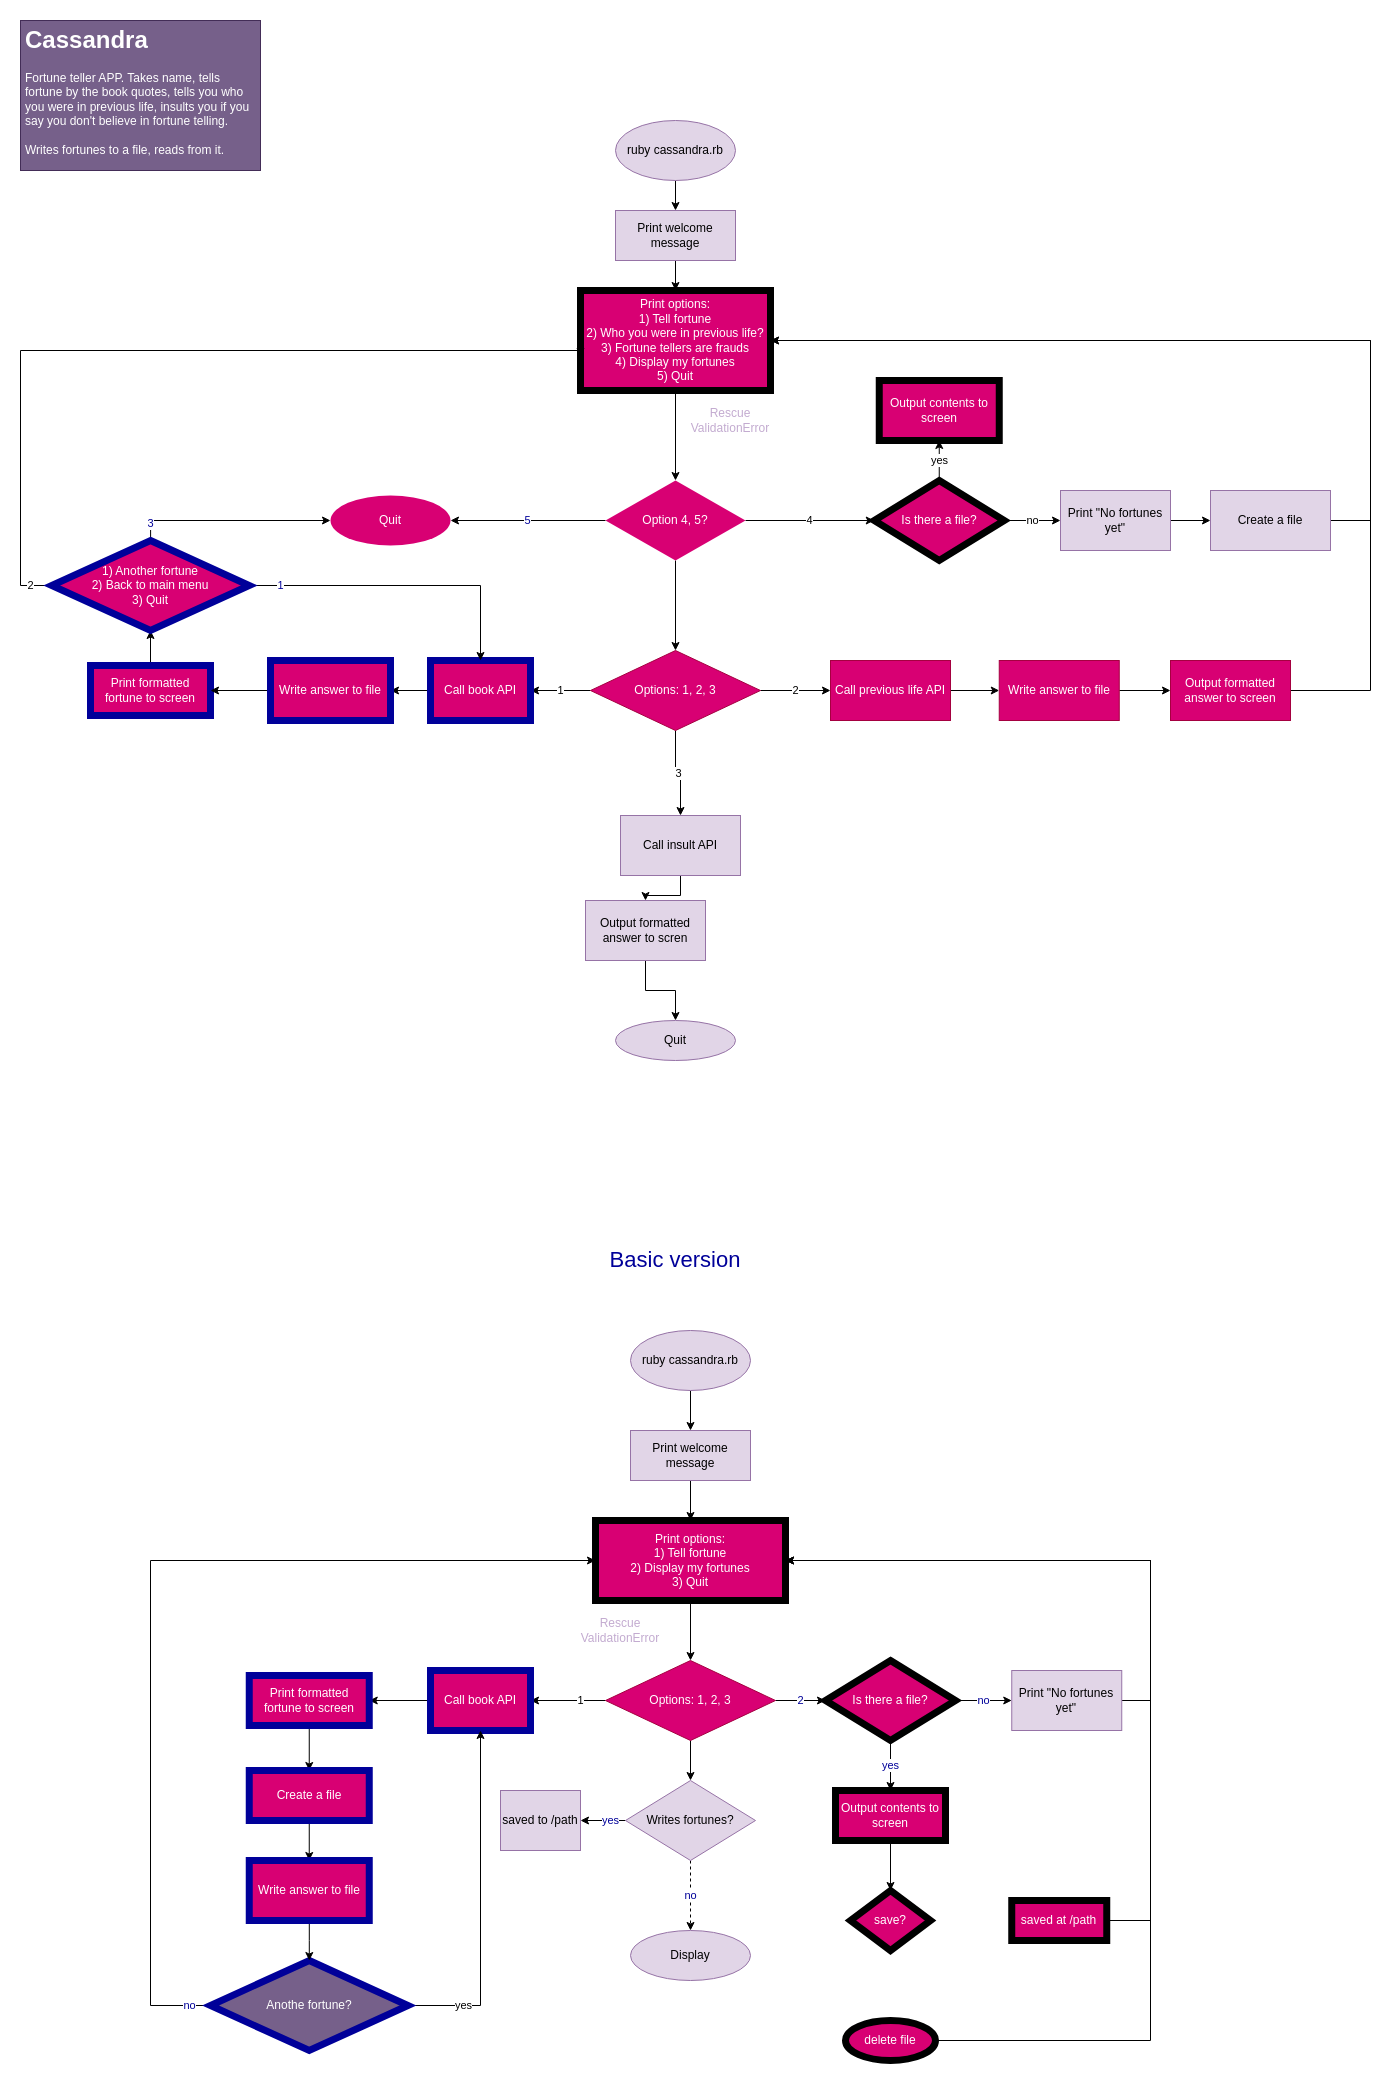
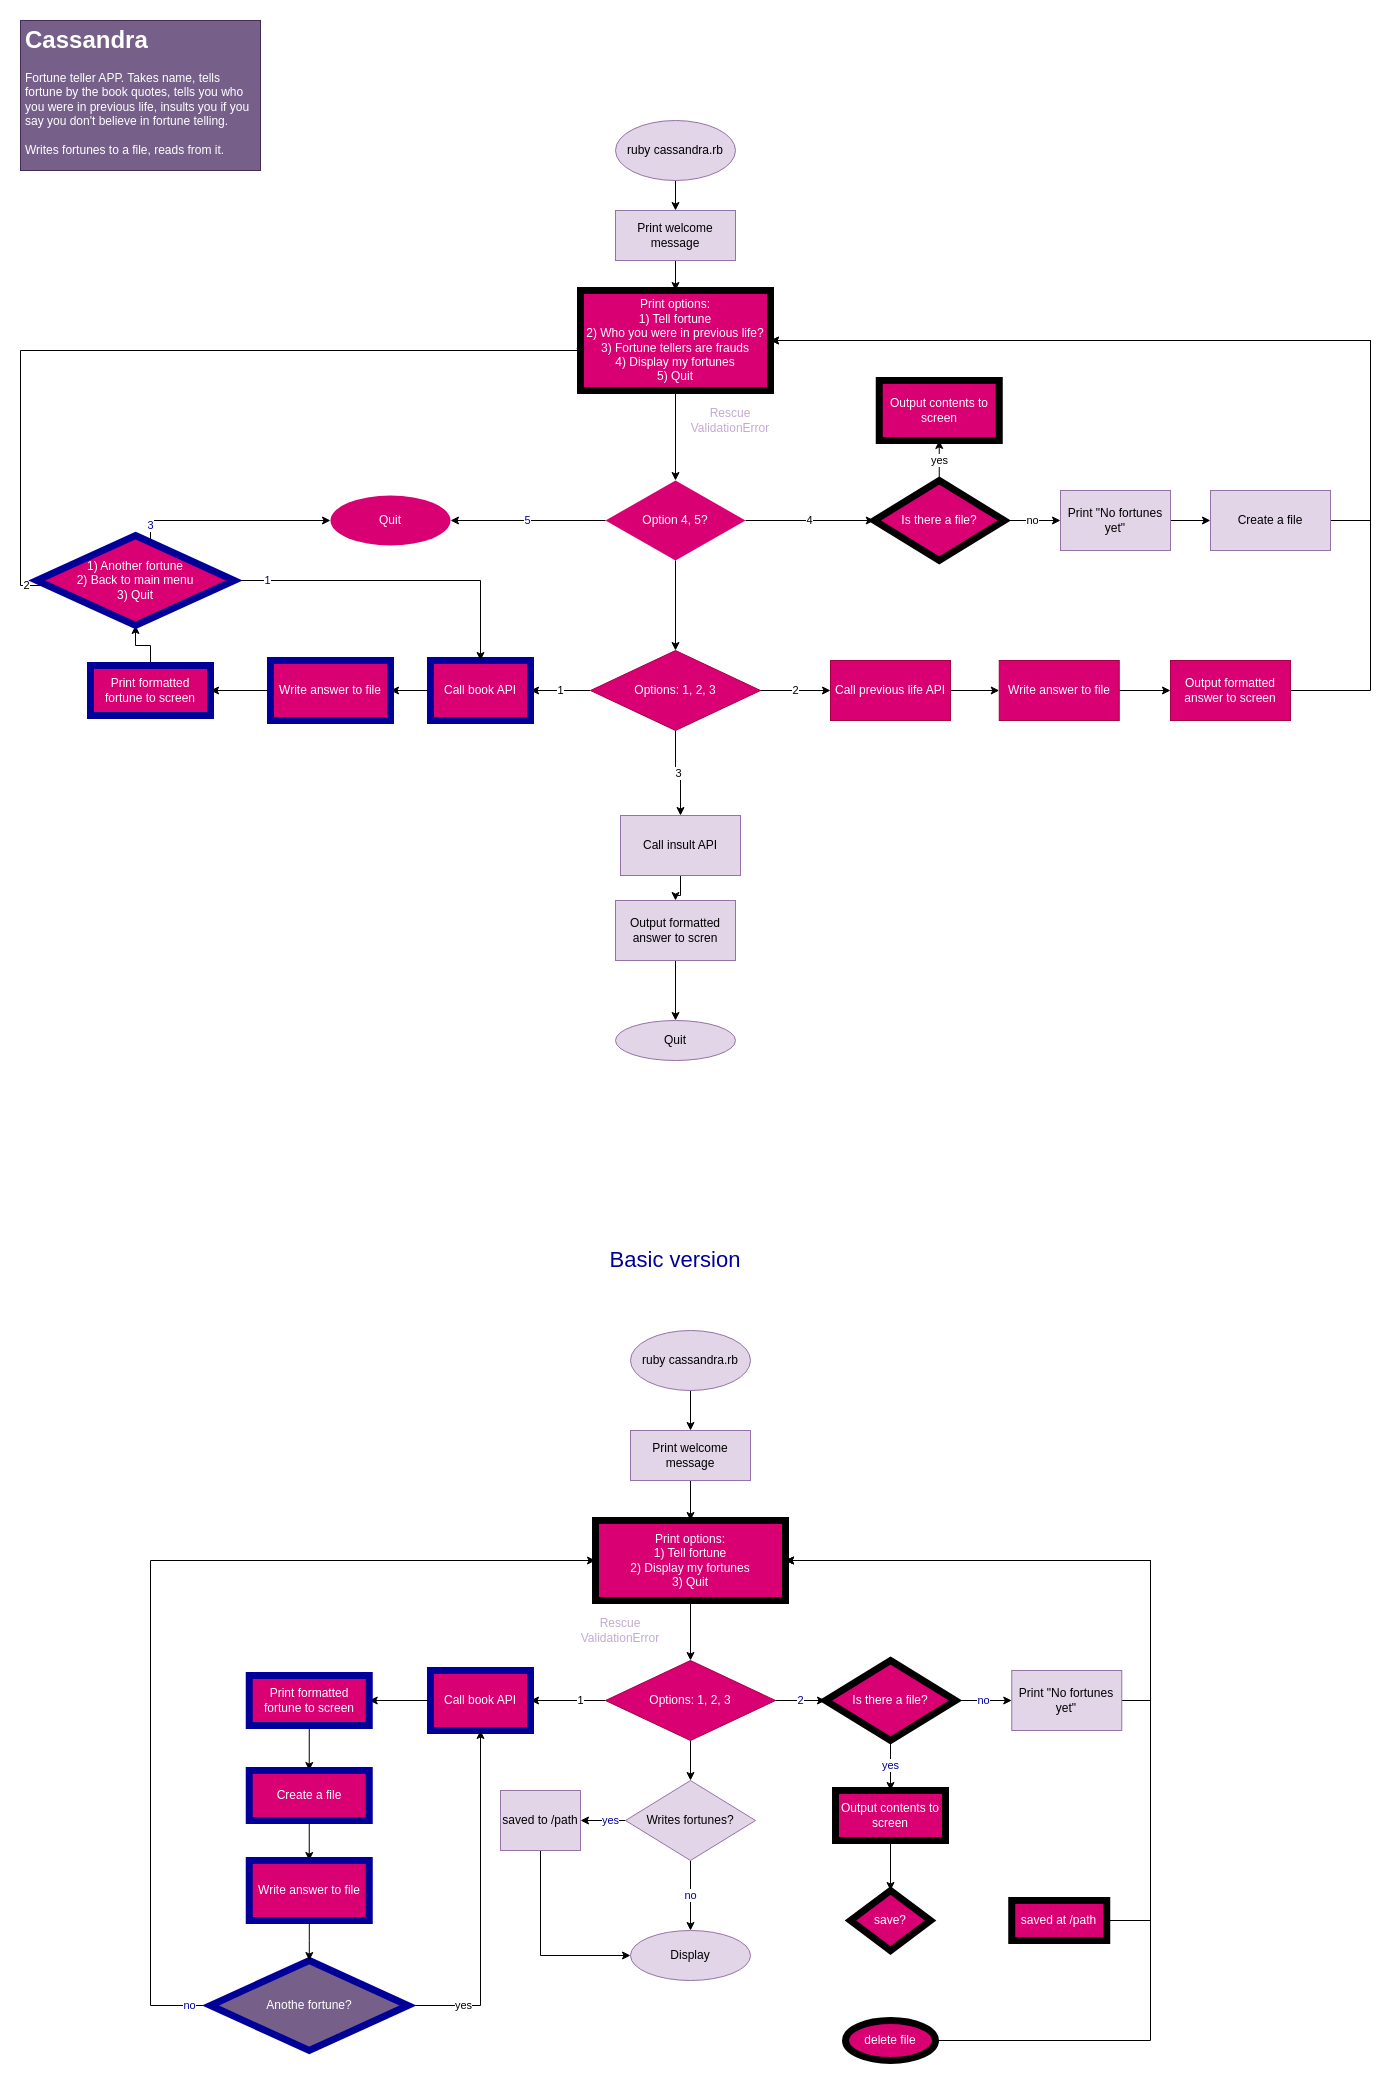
node "1) Another fortune 2) Back to main menu 3) Quit": moved (151, 586) -> (136, 581)
node "Output formatted answer to scren": moved (646, 931) -> (676, 931)
edge "Writes fortunes?" -> "Display": style dashed -> solid
edge "saved to /path" -> "Display": added
